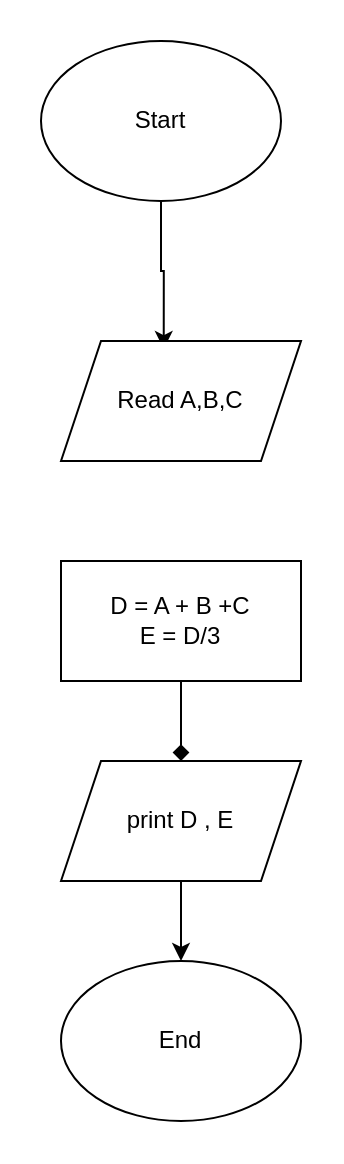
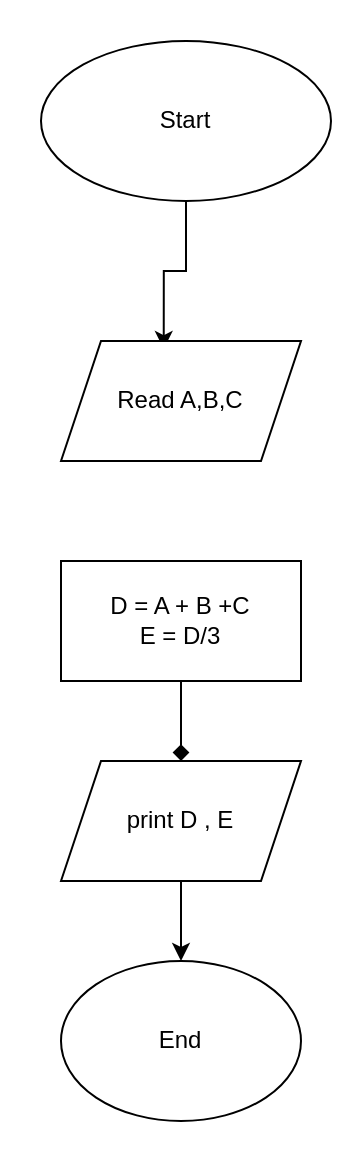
node "Start": size 240x160 -> 290x160
